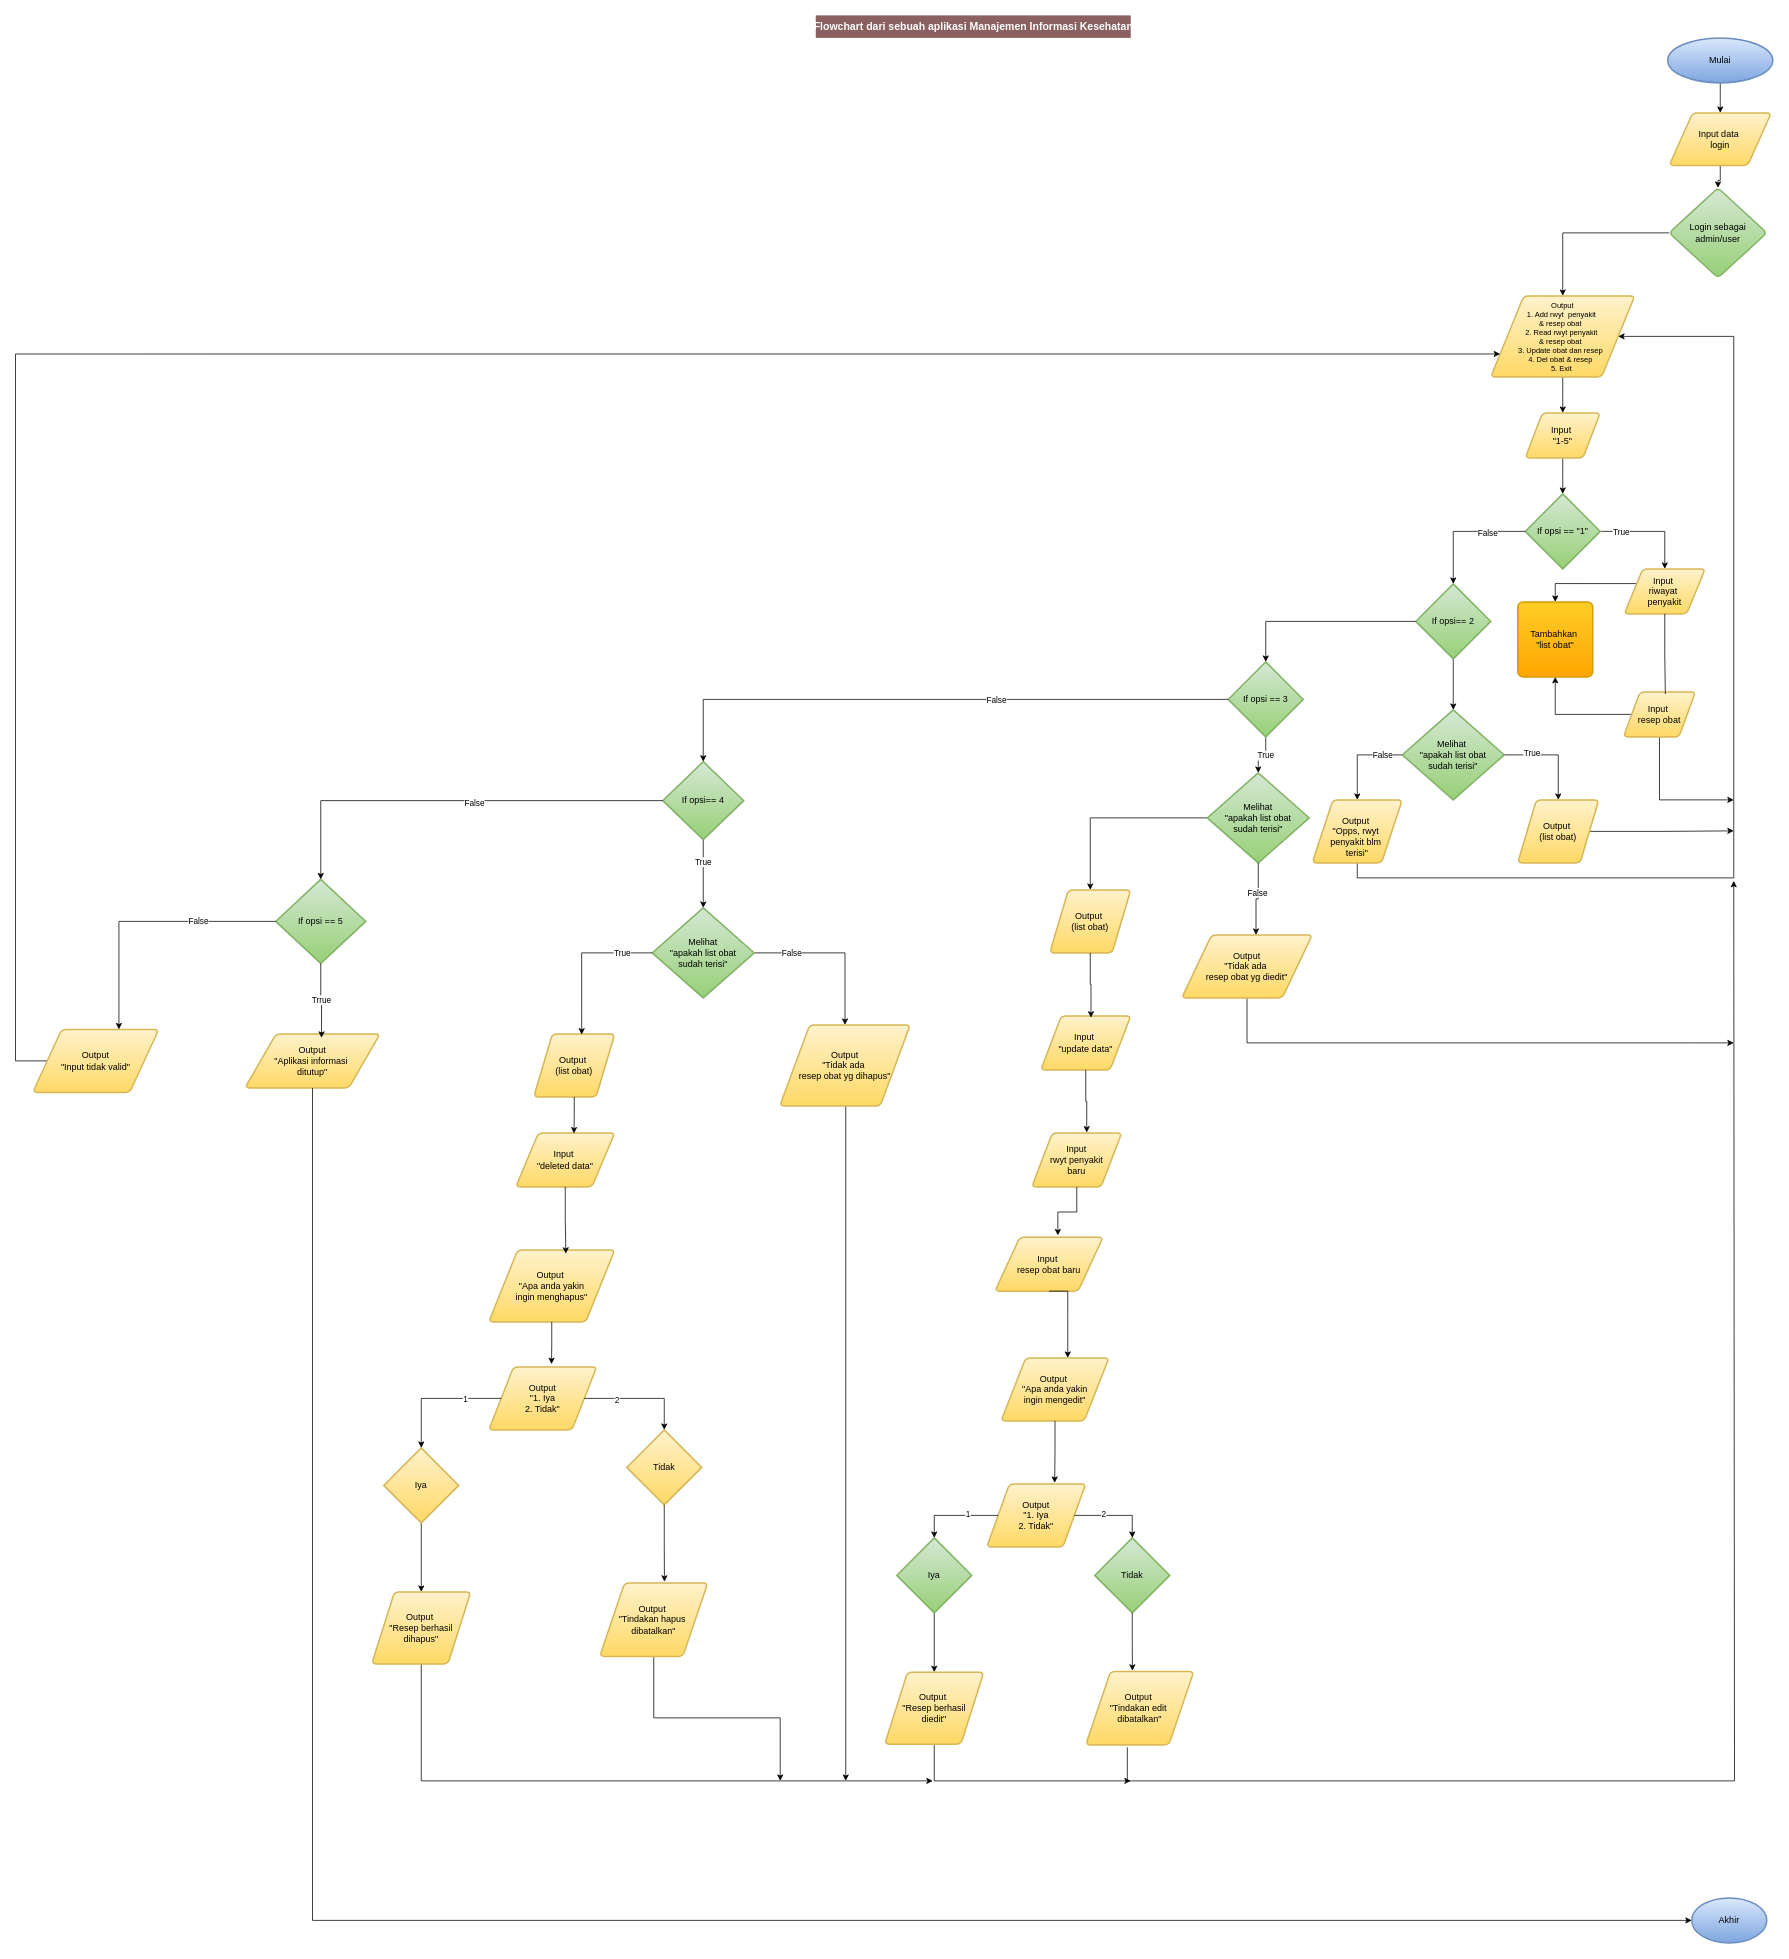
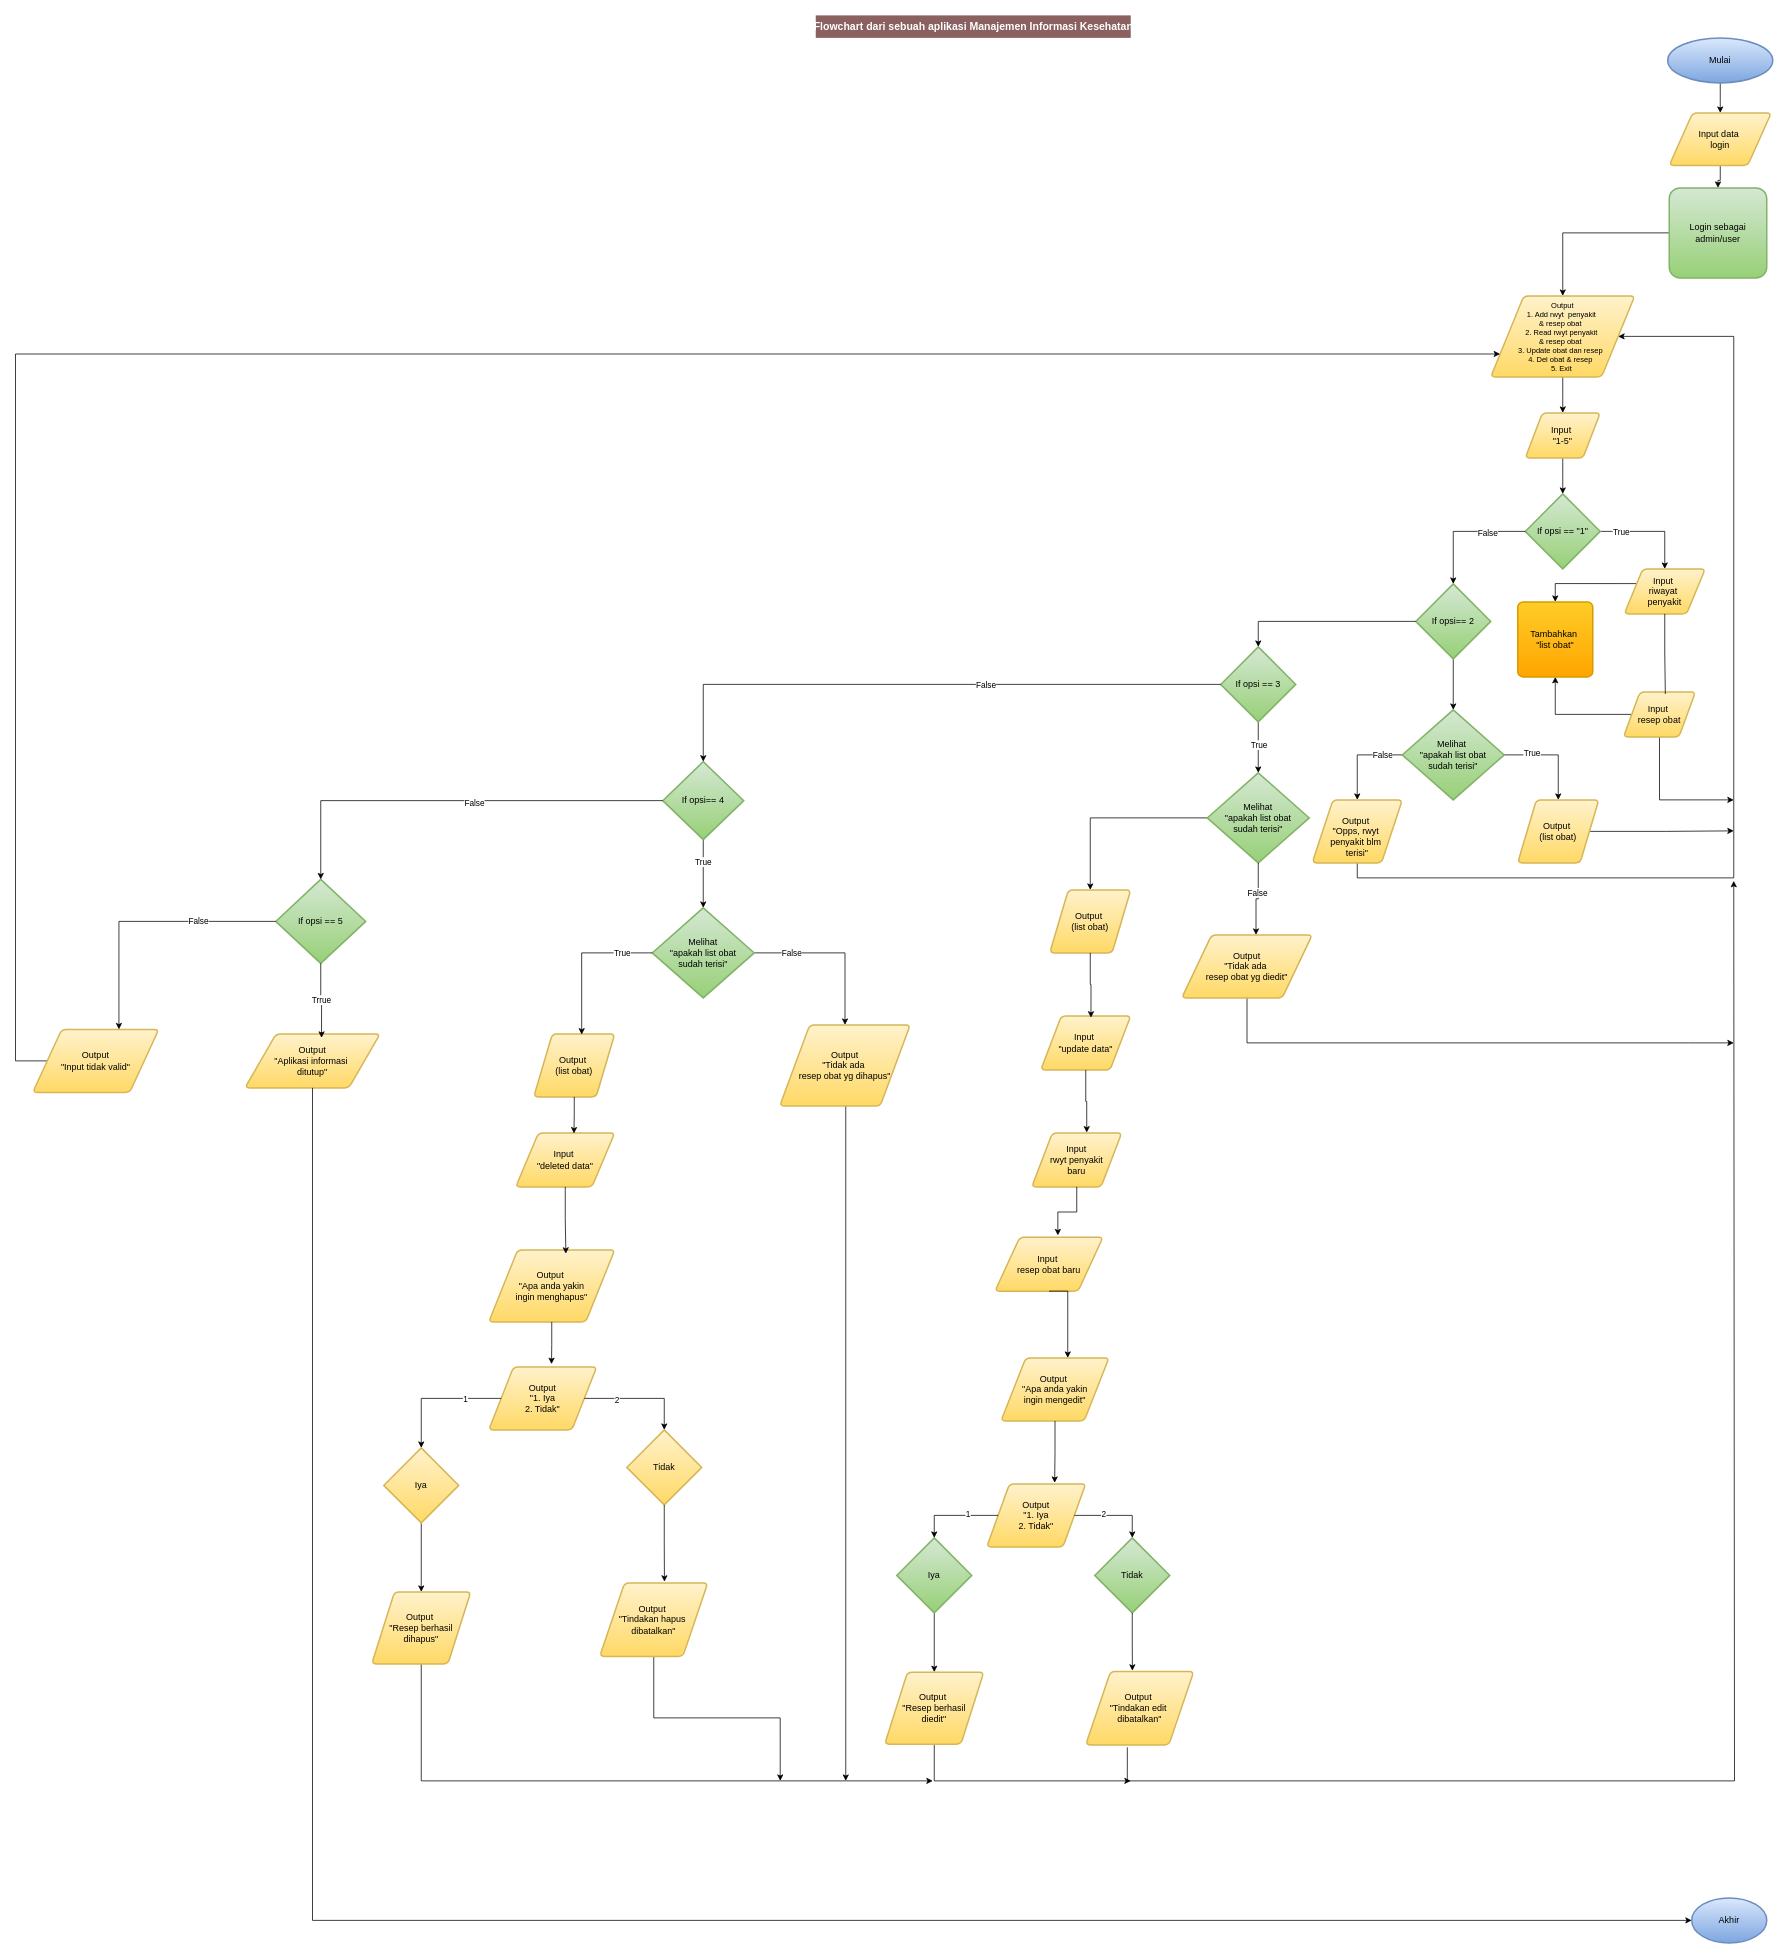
node "Login sebagai admin/user": shape diamond -> rounded rectangle
node "If opsi == 3": moved (1266, 699) -> (1258, 684)
